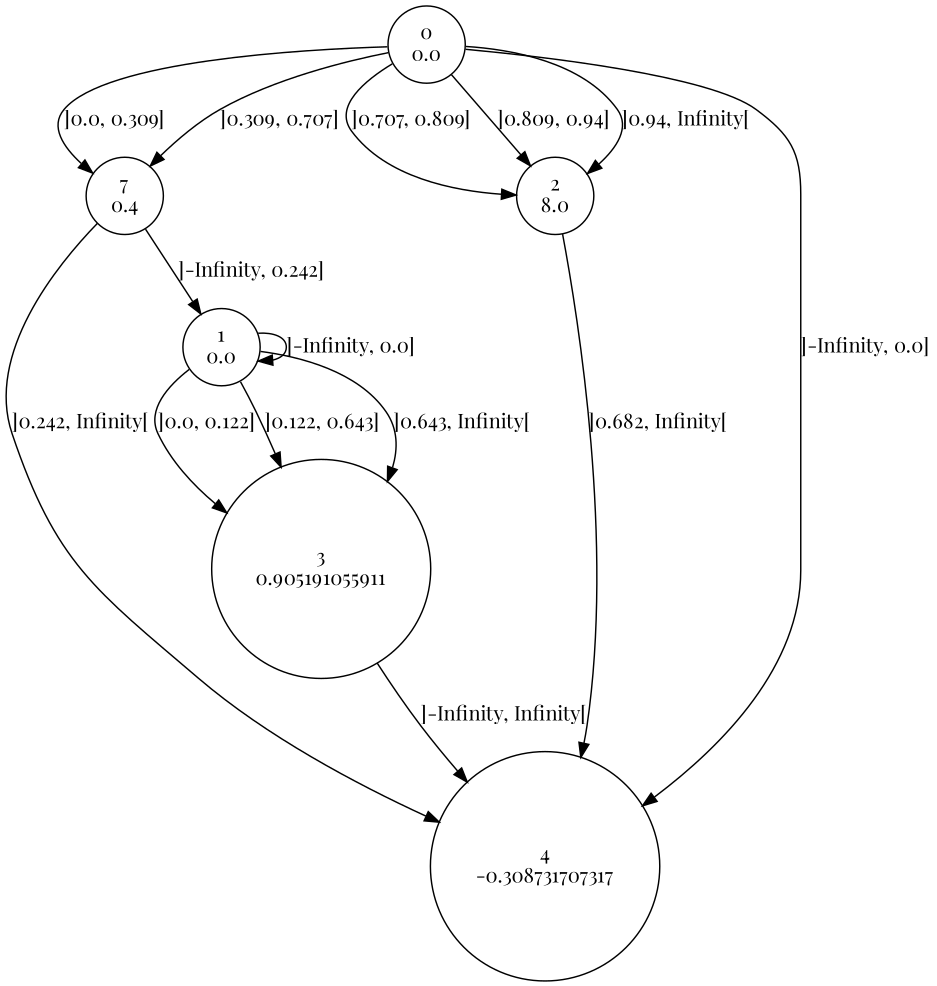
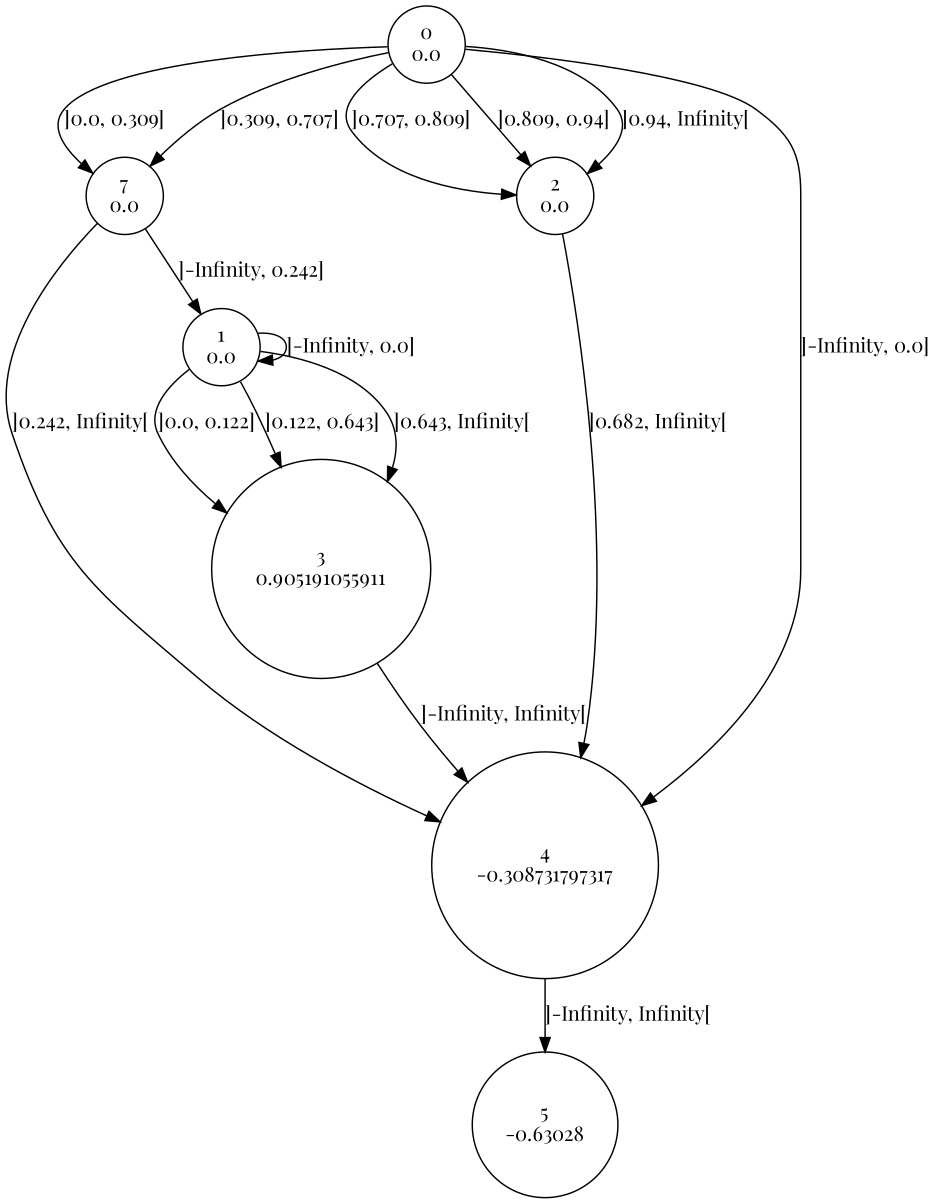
node "7 0.4": label "7 0.4" -> "7 0.0"
node "2 8.0": label "2 8.0" -> "2 0.0"
node "4 -0.308731707317": label "4 -0.308731707317" -> "4 -0.308731797317"
node "5 -0.63028": added
